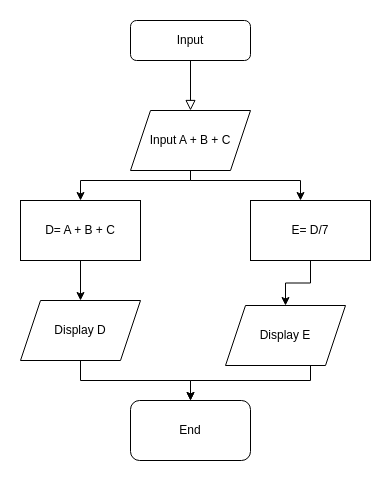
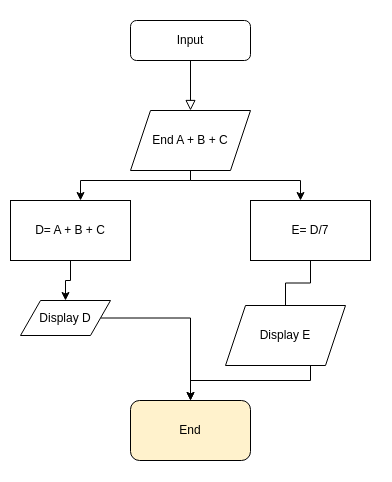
node "Input A + B + C": label "Input A + B + C" -> "End A + B + C"
node "D= A + B + C": moved (81, 231) -> (71, 231)
edge "E= D/7" -> "Display E": arrowhead classic -> none
node "Display D": size 120x60 -> 90x35
node "End": fillcolor #ffffff -> #fff2cc
